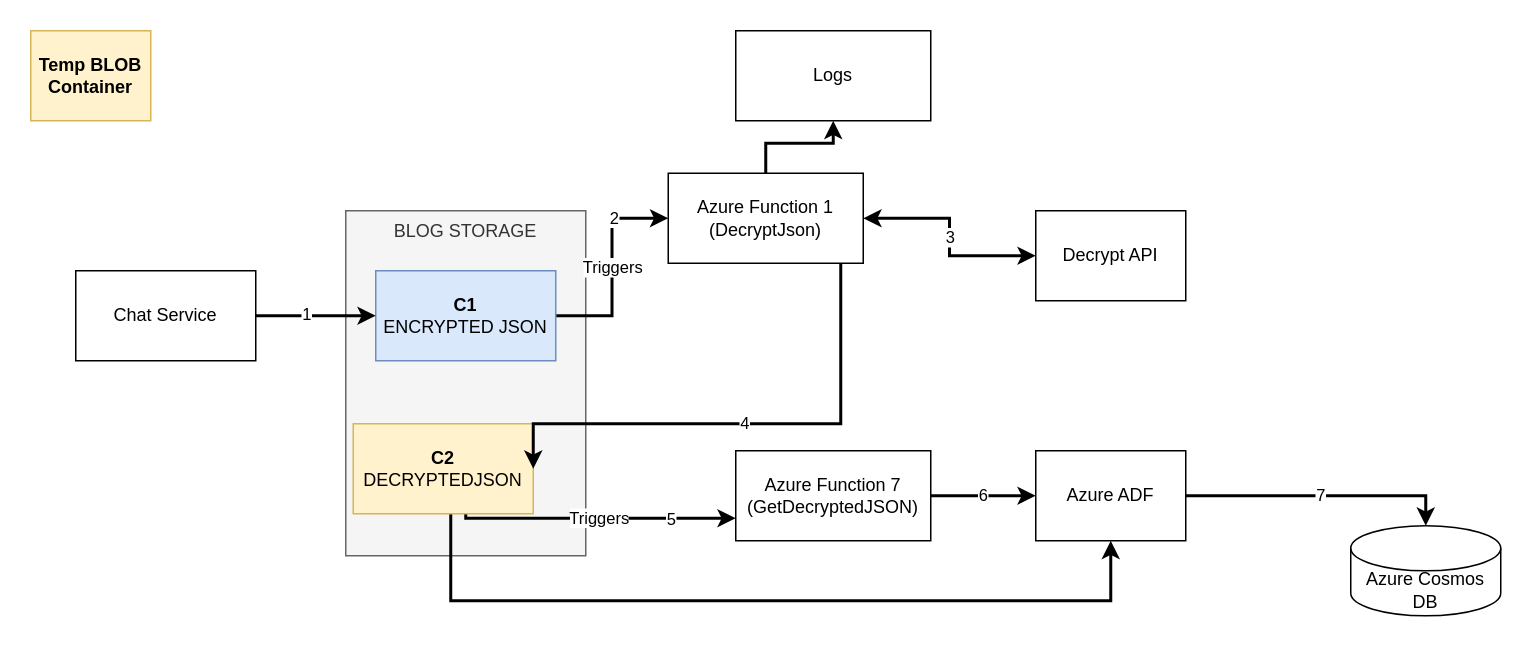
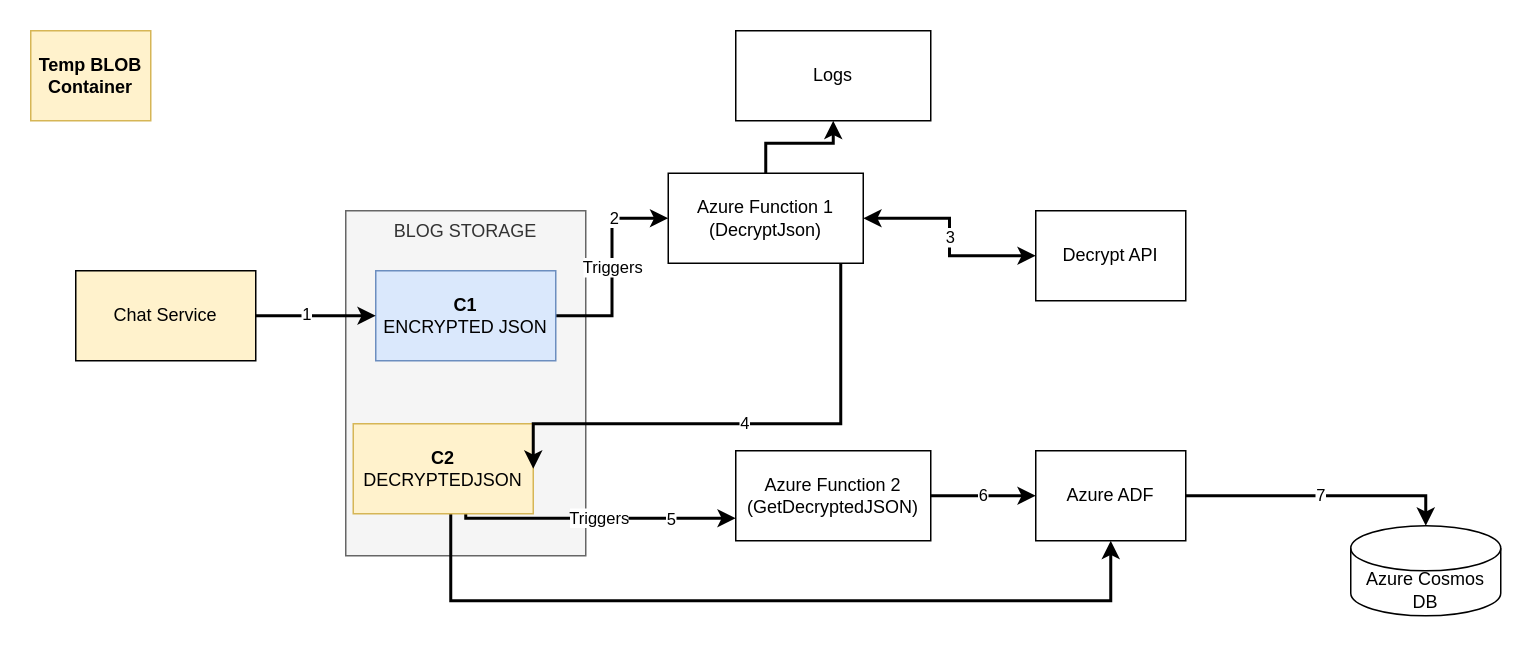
node "Chat Service": fillcolor #ffffff -> #fff2cc
node "Azure Function 7 (GetDecryptedJSON)": label "Azure Function 7 (GetDecryptedJSON)" -> "Azure Function 2 (GetDecryptedJSON)"
